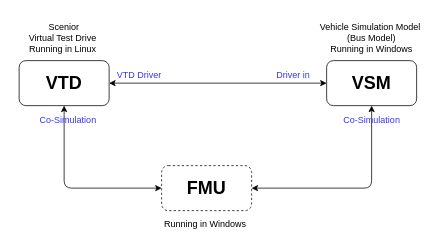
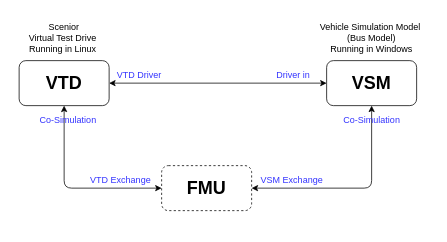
node "VTD Exchange": added
node "VSM Exchange": added
node "Running in Windows": removed
